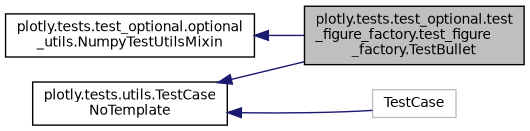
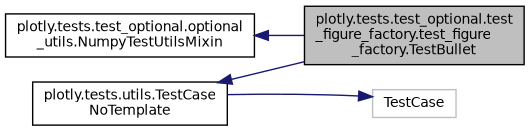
edge "TestCase" -> "plotly.tests.utils.TestCase NoTemplate": reversed
